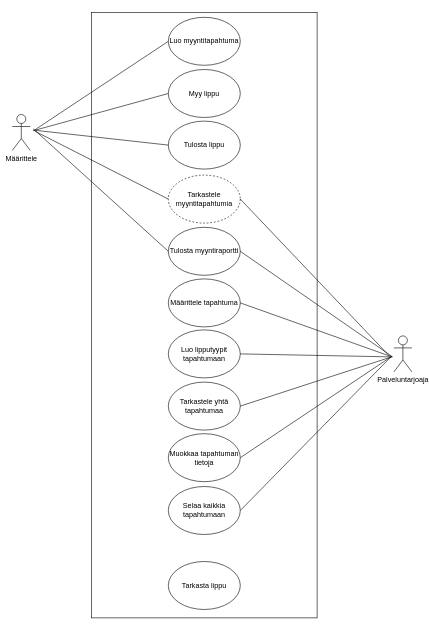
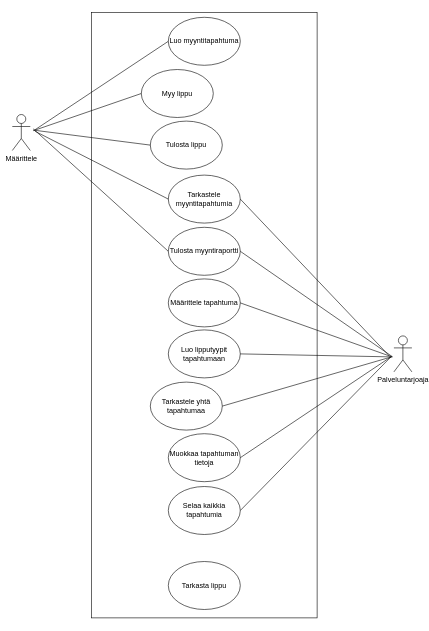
node "Myy lippu": moved (204, 93) -> (177, 93)
node "Tulosta lippu": moved (204, 145) -> (186, 145)
node "Tarkastele myyntitapahtumia": style dashed -> solid
node "Tarkastele yhtä tapahtumaa": moved (204, 406) -> (186, 406)
node "Selaa kaikkia tapahtumaan": label "Selaa kaikkia tapahtumaan" -> "Selaa kaikkia tapahtumia"
